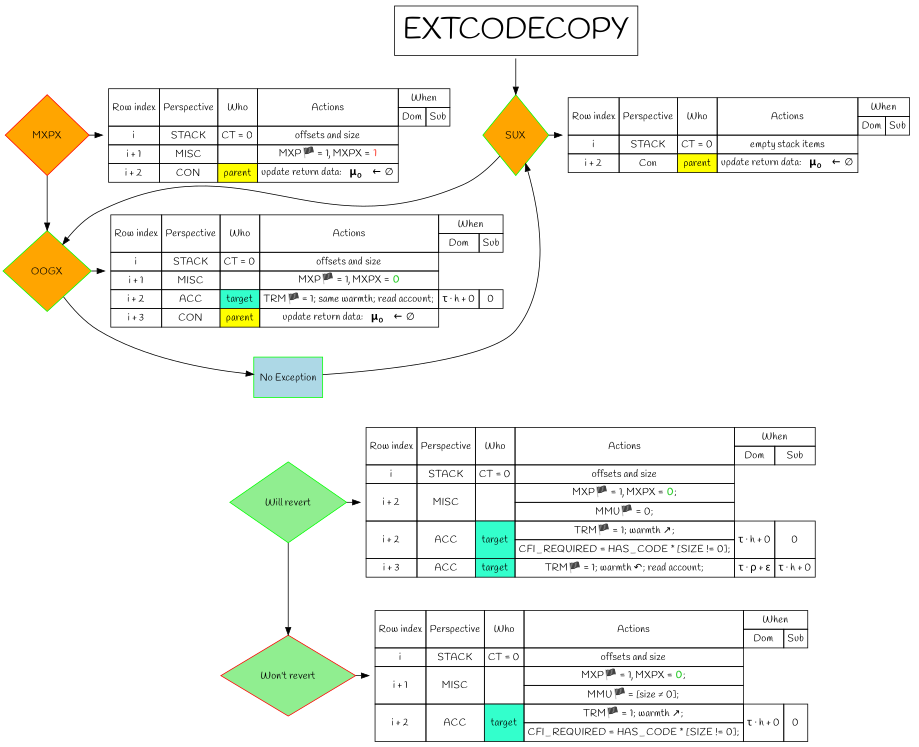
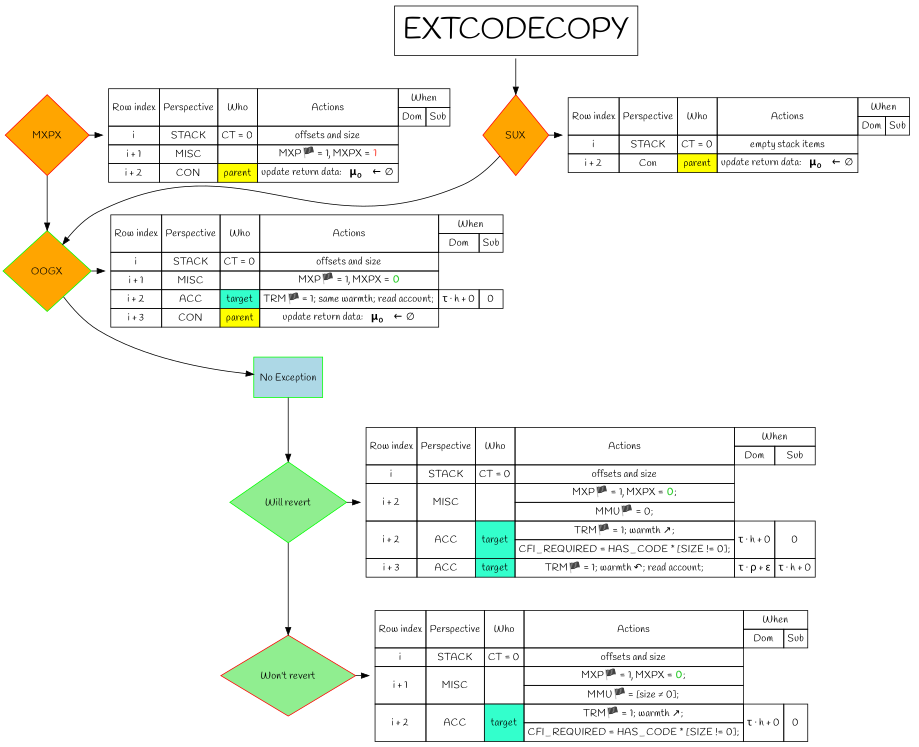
node "SUX": color green -> RED
edge "No Exception" -> "SUX": now "No Exception" -> "Will revert"
